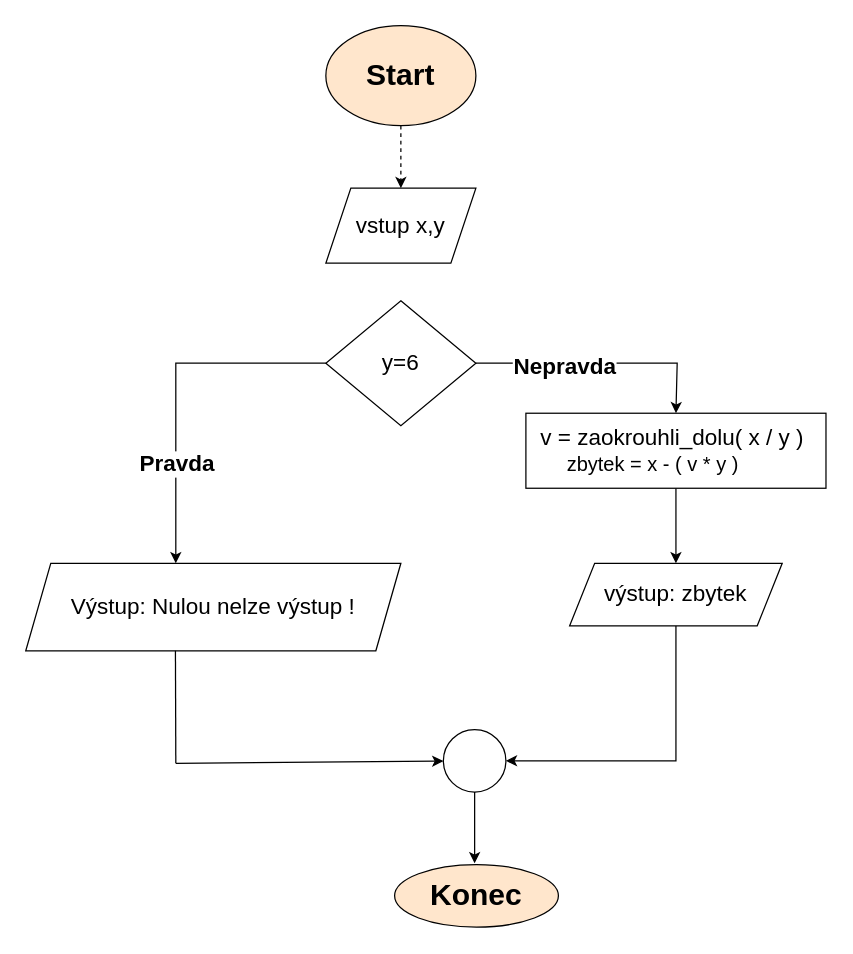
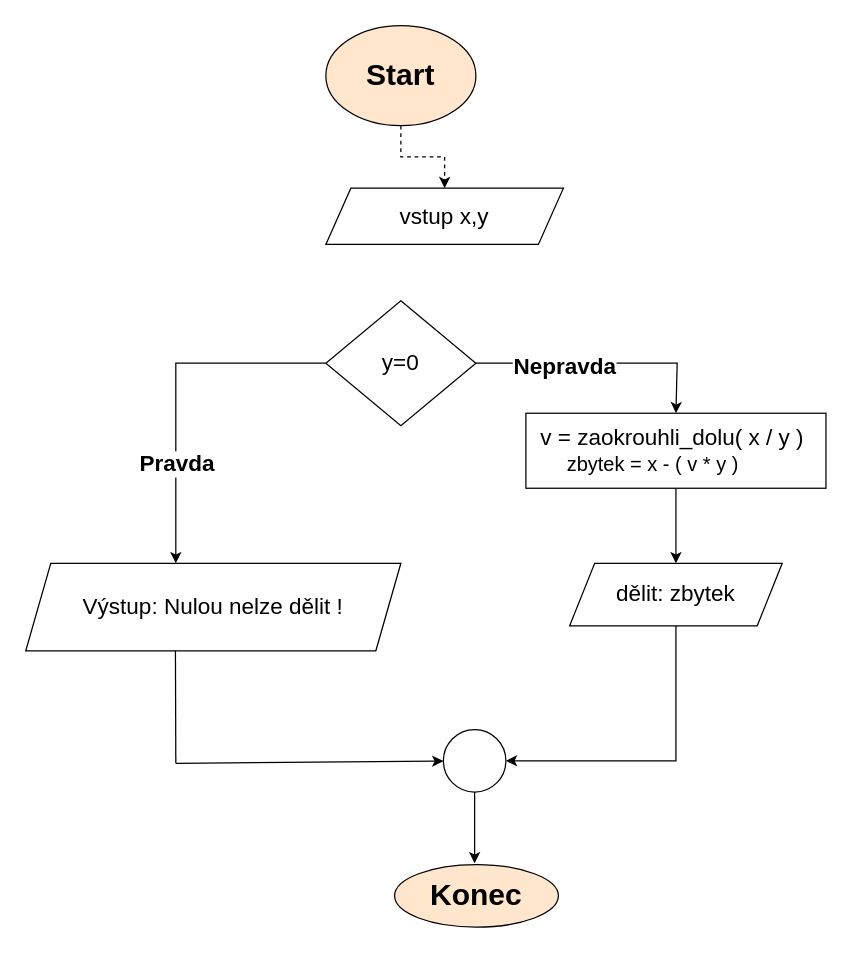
node "vstup x,y": size 150x75 -> 238x56
node "y=6": label "y=6" -> "y=0"
node "výstup: zbytek": label "výstup: zbytek" -> "dělit: zbytek"
node "Výstup: Nulou nelze výstup !": label "Výstup: Nulou nelze výstup !" -> "Výstup: Nulou nelze dělit !"
